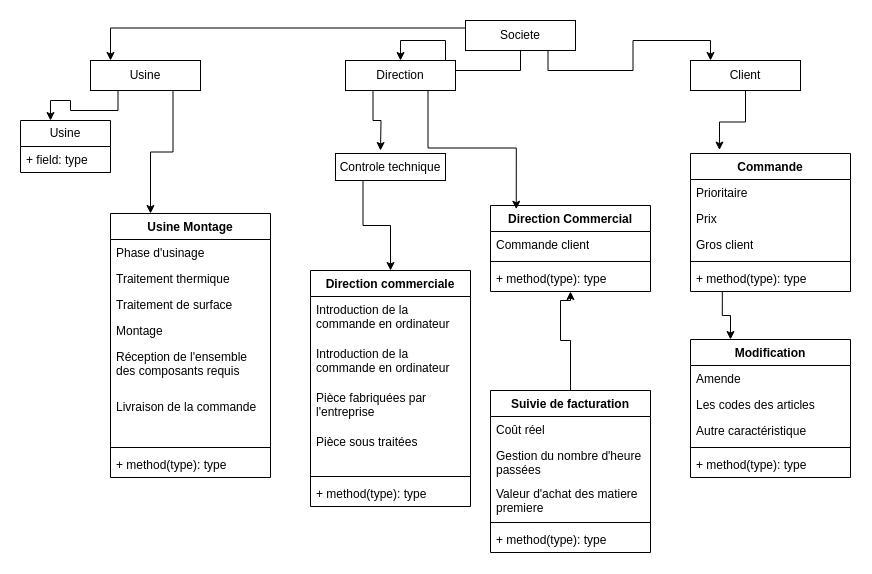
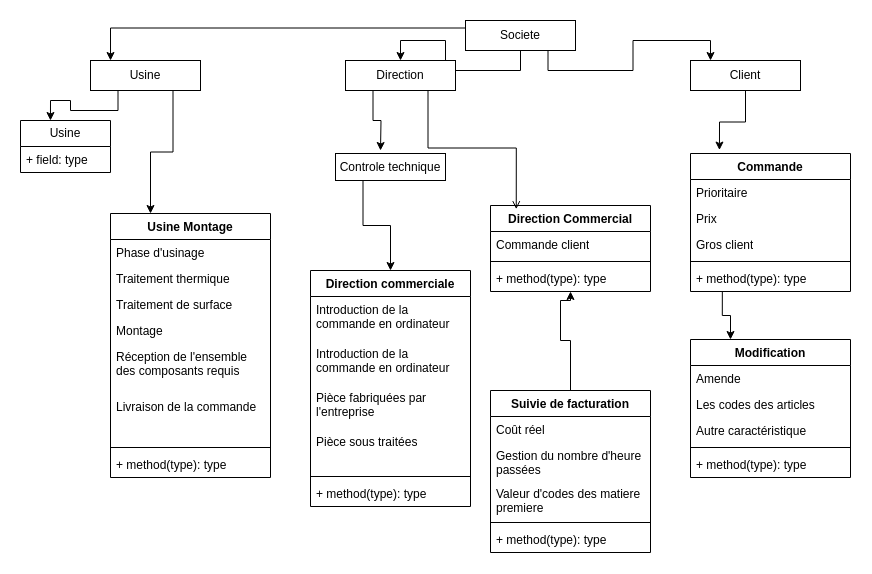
edge "Direction" -> "Direction Commercial": arrowhead classic -> open
node "Valeur d'achat des matiere premiere": label "Valeur d'achat des matiere premiere" -> "Valeur d'codes des matiere premiere"
